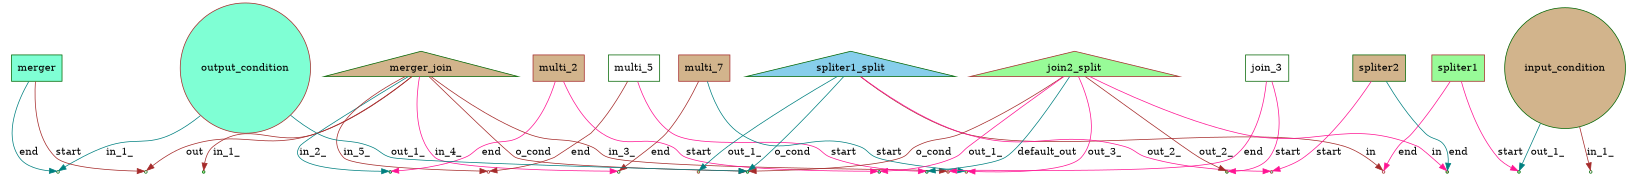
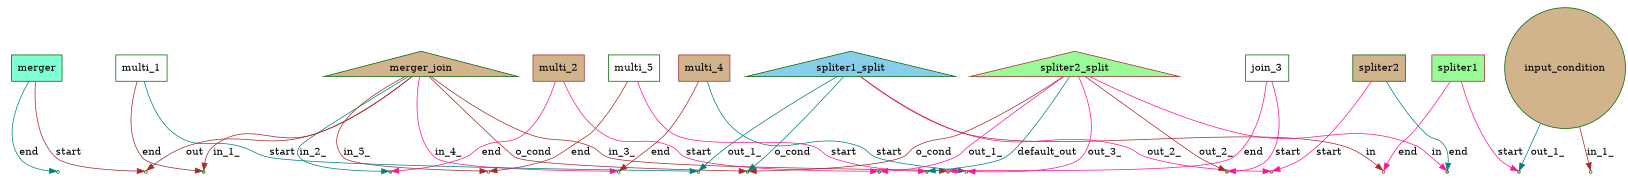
node "multi_1": added
node "output_condition": removed
node "multi_7": label "multi_7" -> "multi_4"
node "join2_split": label "join2_split" -> "spliter2_split"
